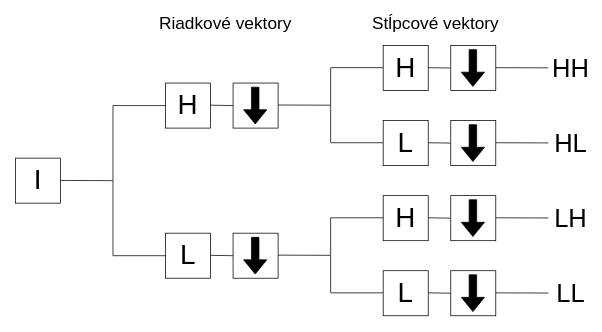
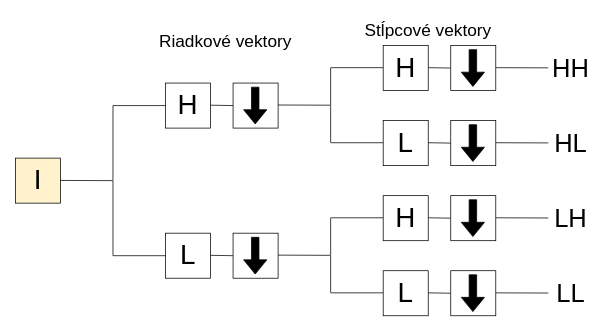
node "Riadkové vektory": moved (225, 23) -> (225, 42)
node "Stĺpcové vektory": moved (435, 23) -> (428, 30)
node "I": fillcolor #ffffff -> #fff2cc
